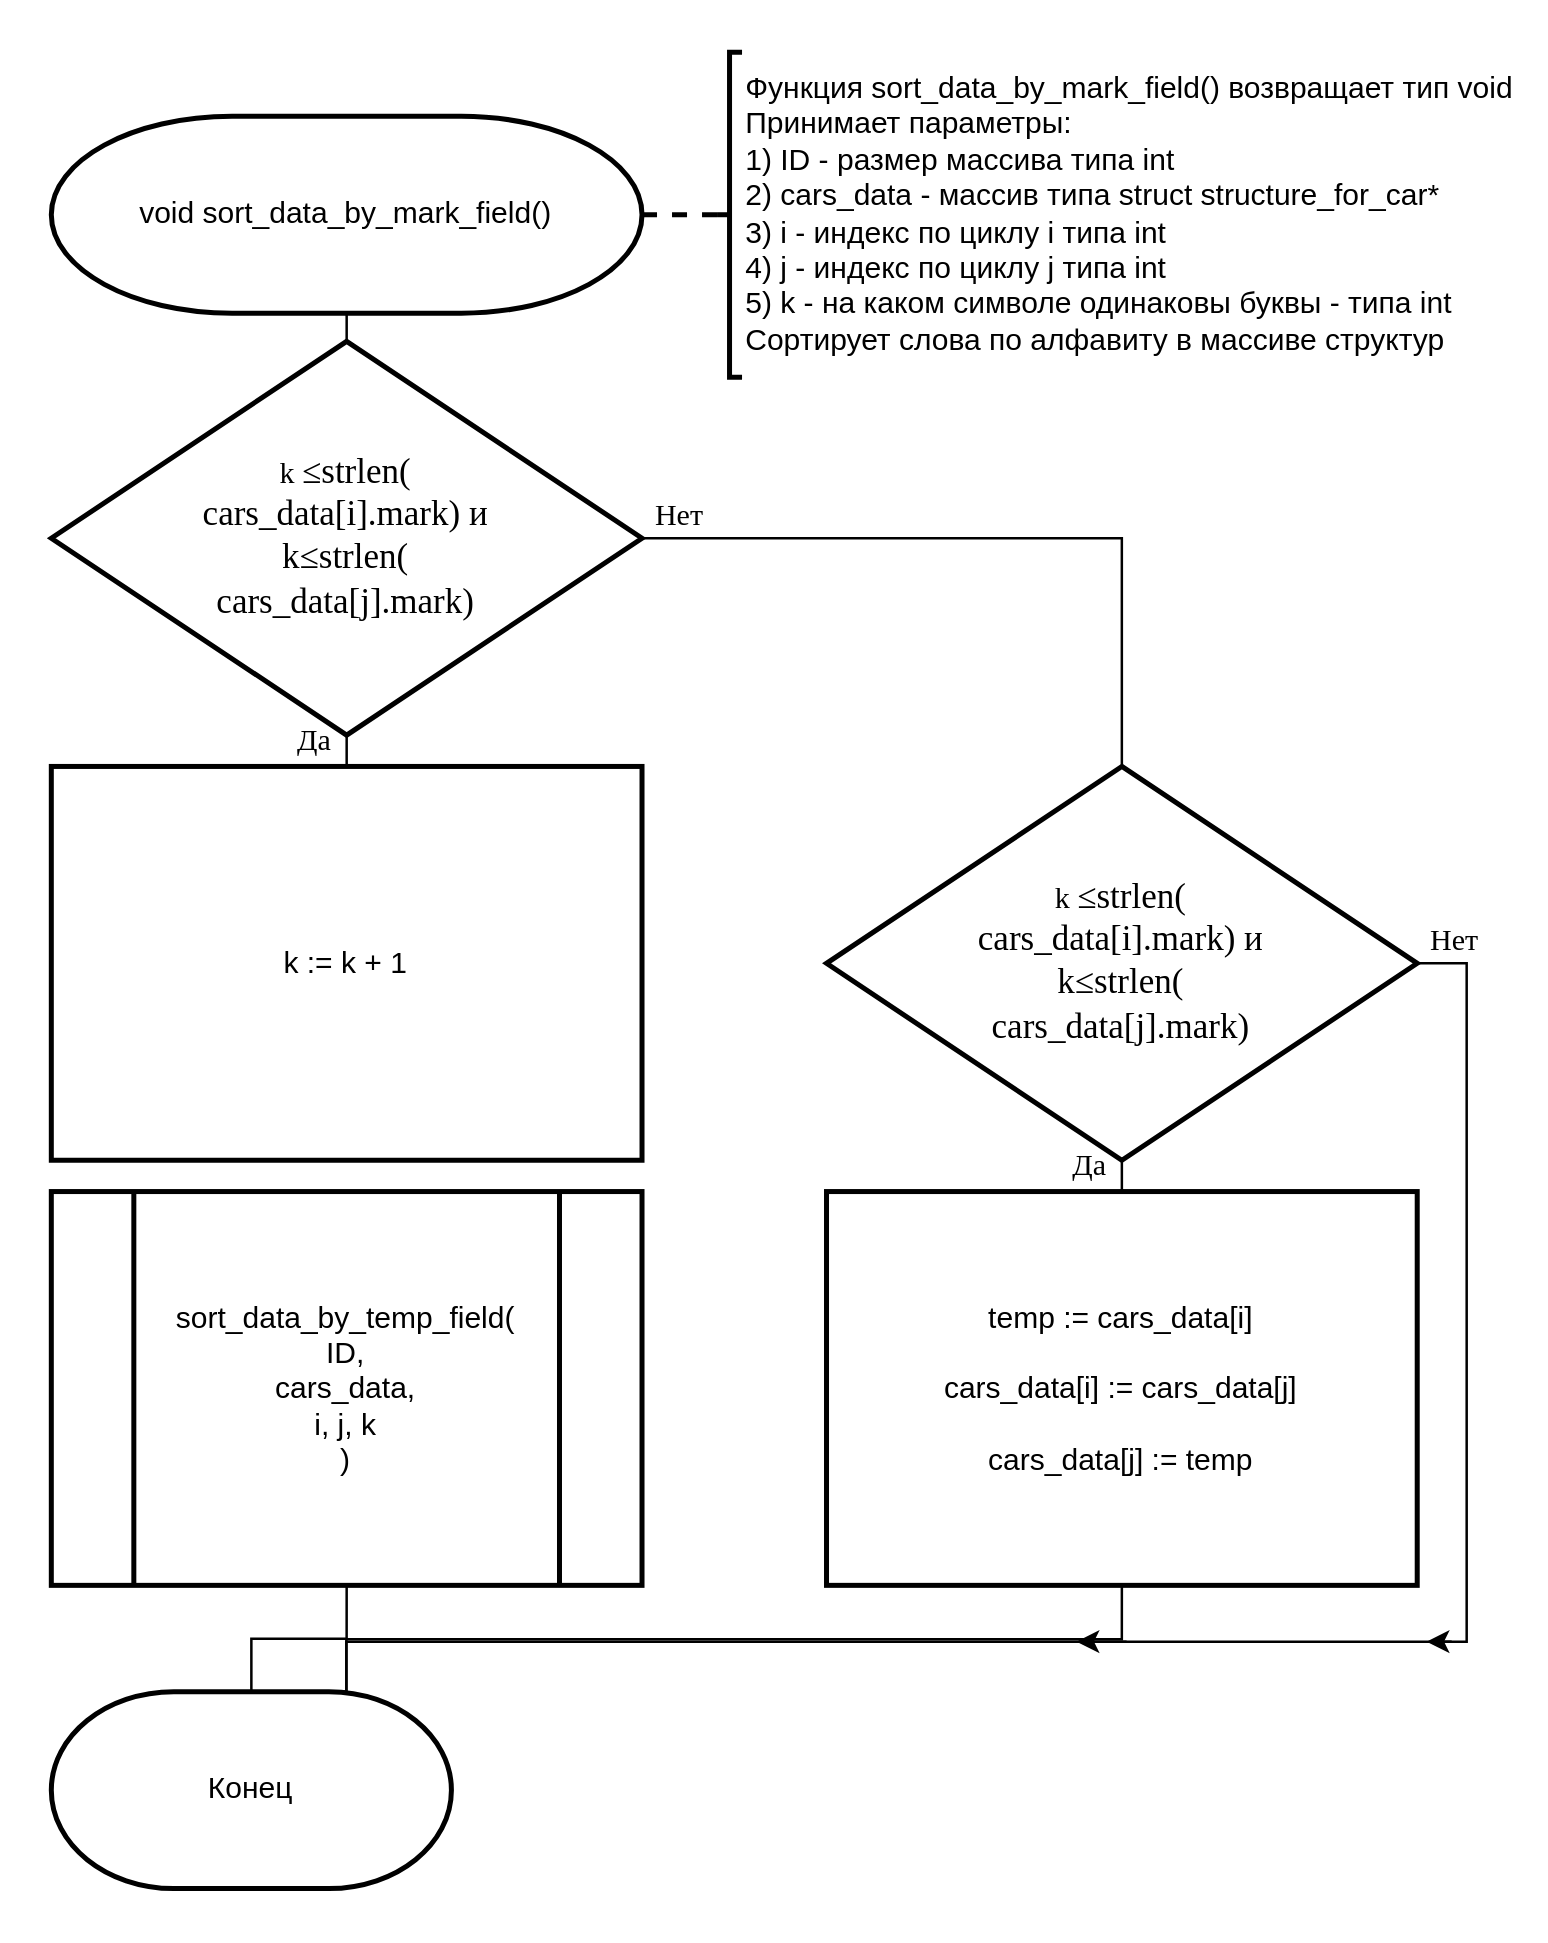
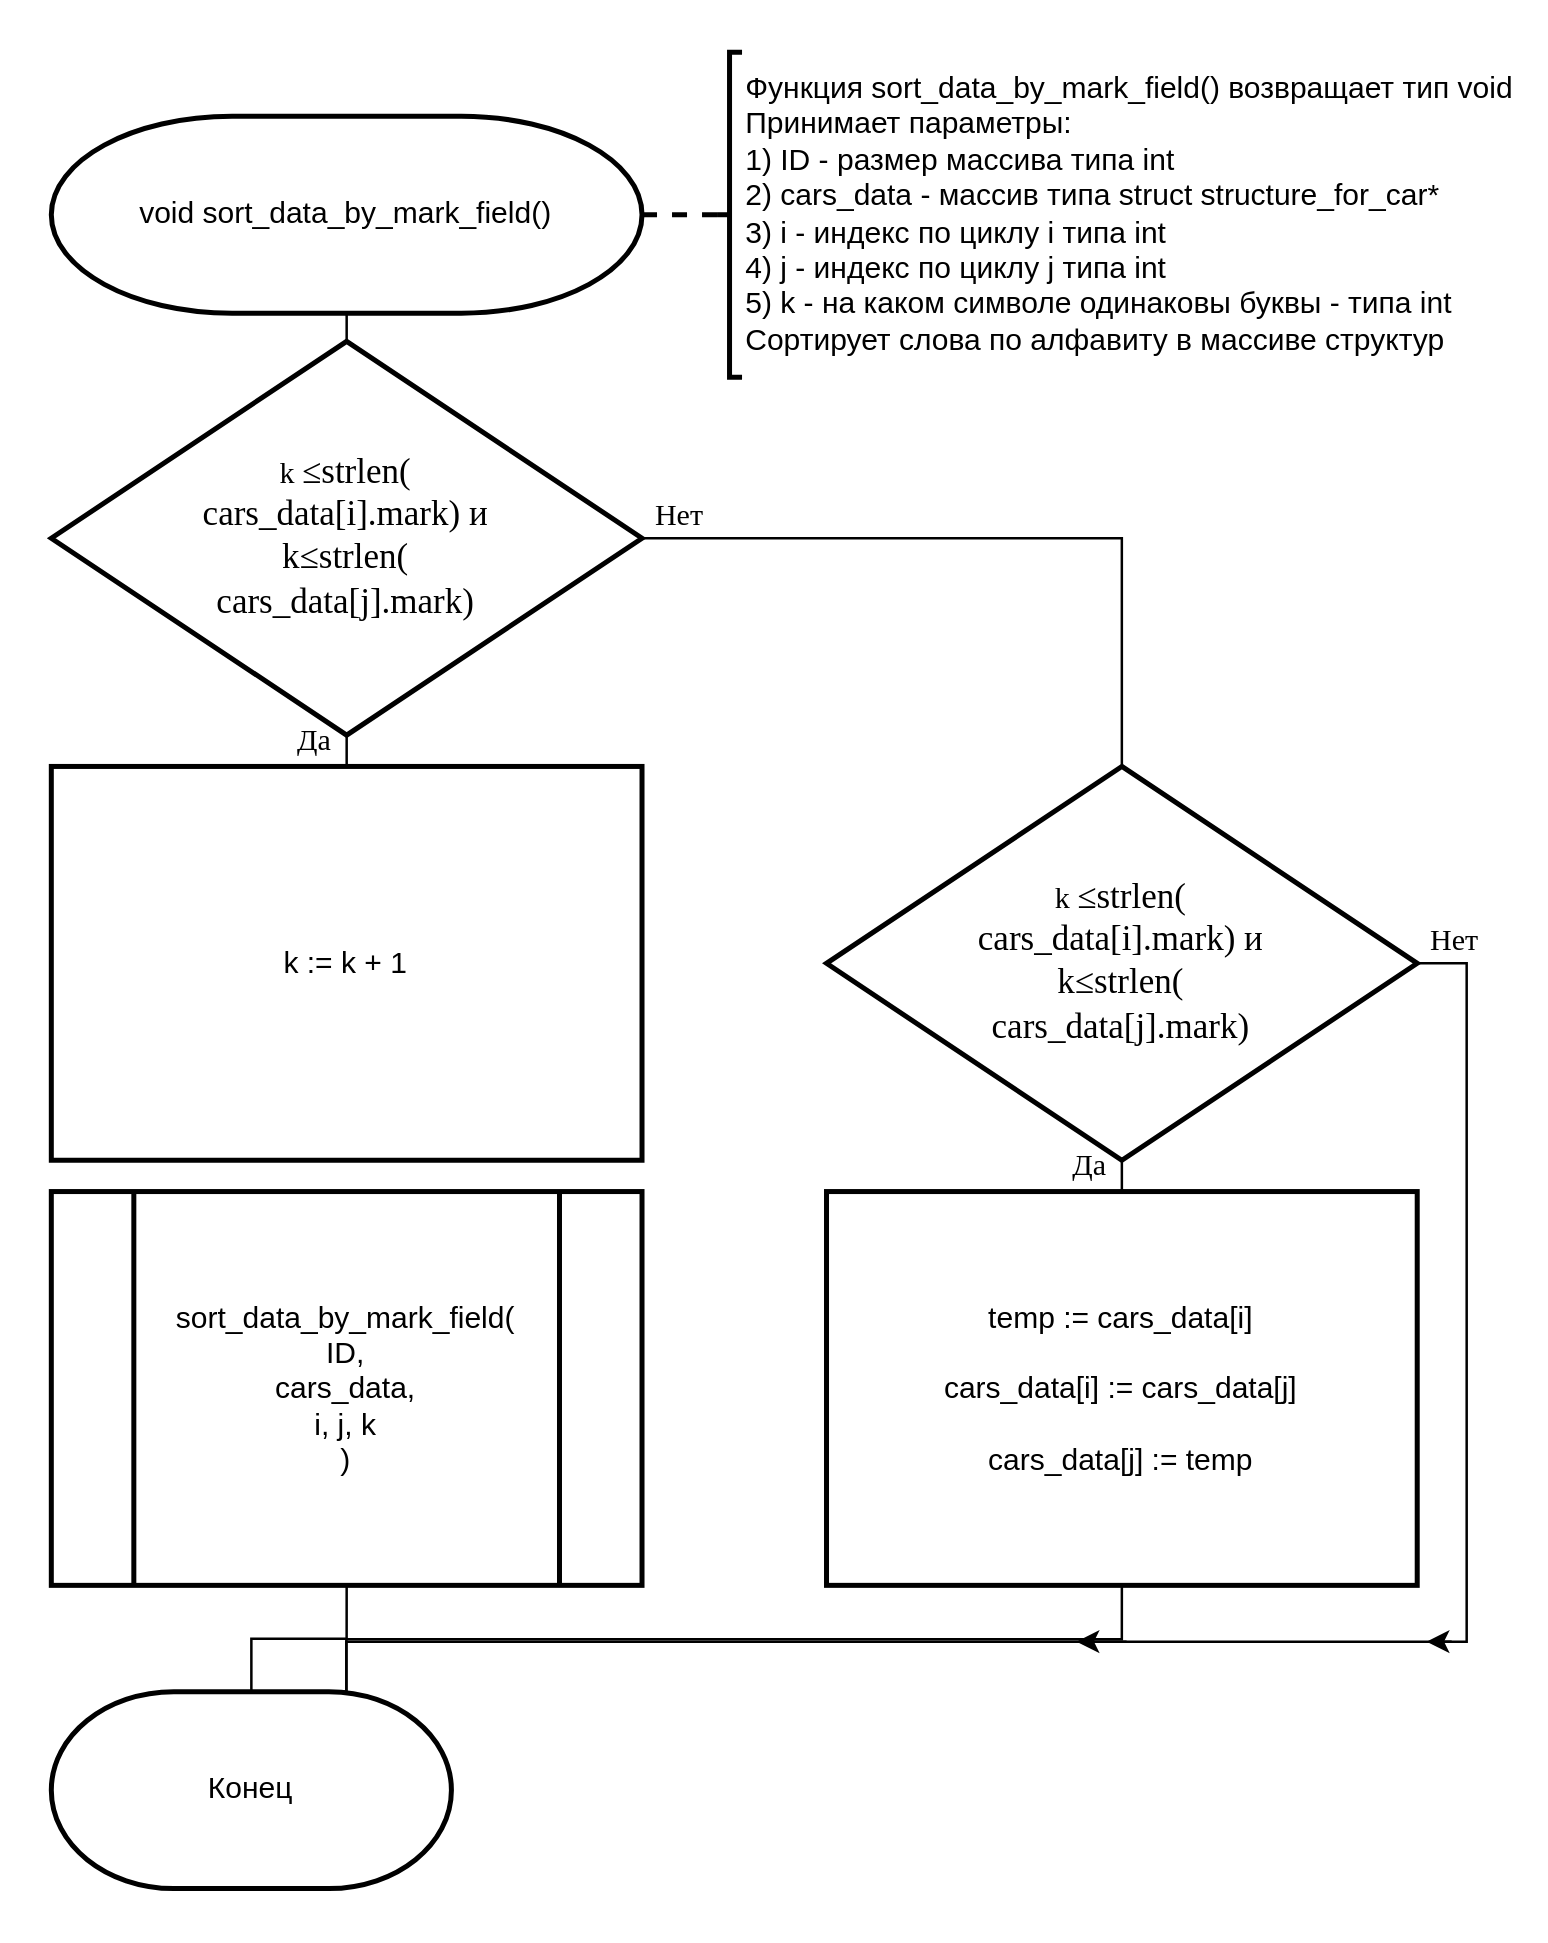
node "sort_data_by_temp_field( ID, cars_data, i, j, k )": label "sort_data_by_temp_field( ID, cars_data, i, j, k )" -> "sort_data_by_mark_field( ID, cars_data, i, j, k )"
